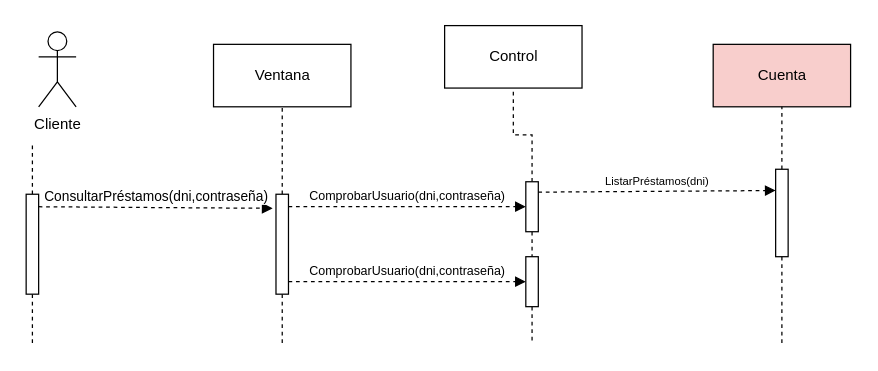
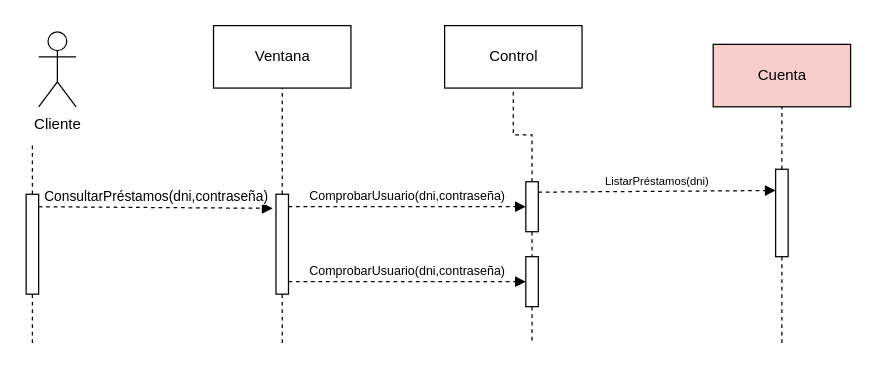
node "Ventana": moved (282, 76) -> (282, 57)
